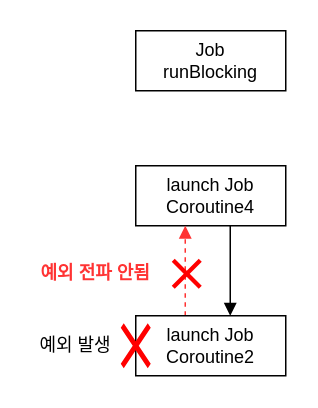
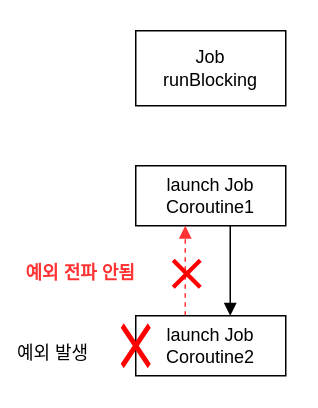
node "Job runBlocking": size 150x60 -> 150x75
node "launch Job Coroutine4": label "launch Job Coroutine4" -> "launch Job Coroutine1"
node "예외 전파 안됨": moved (96, 274) -> (81, 274)
node "예외 발생": moved (76, 346) -> (53, 353)
